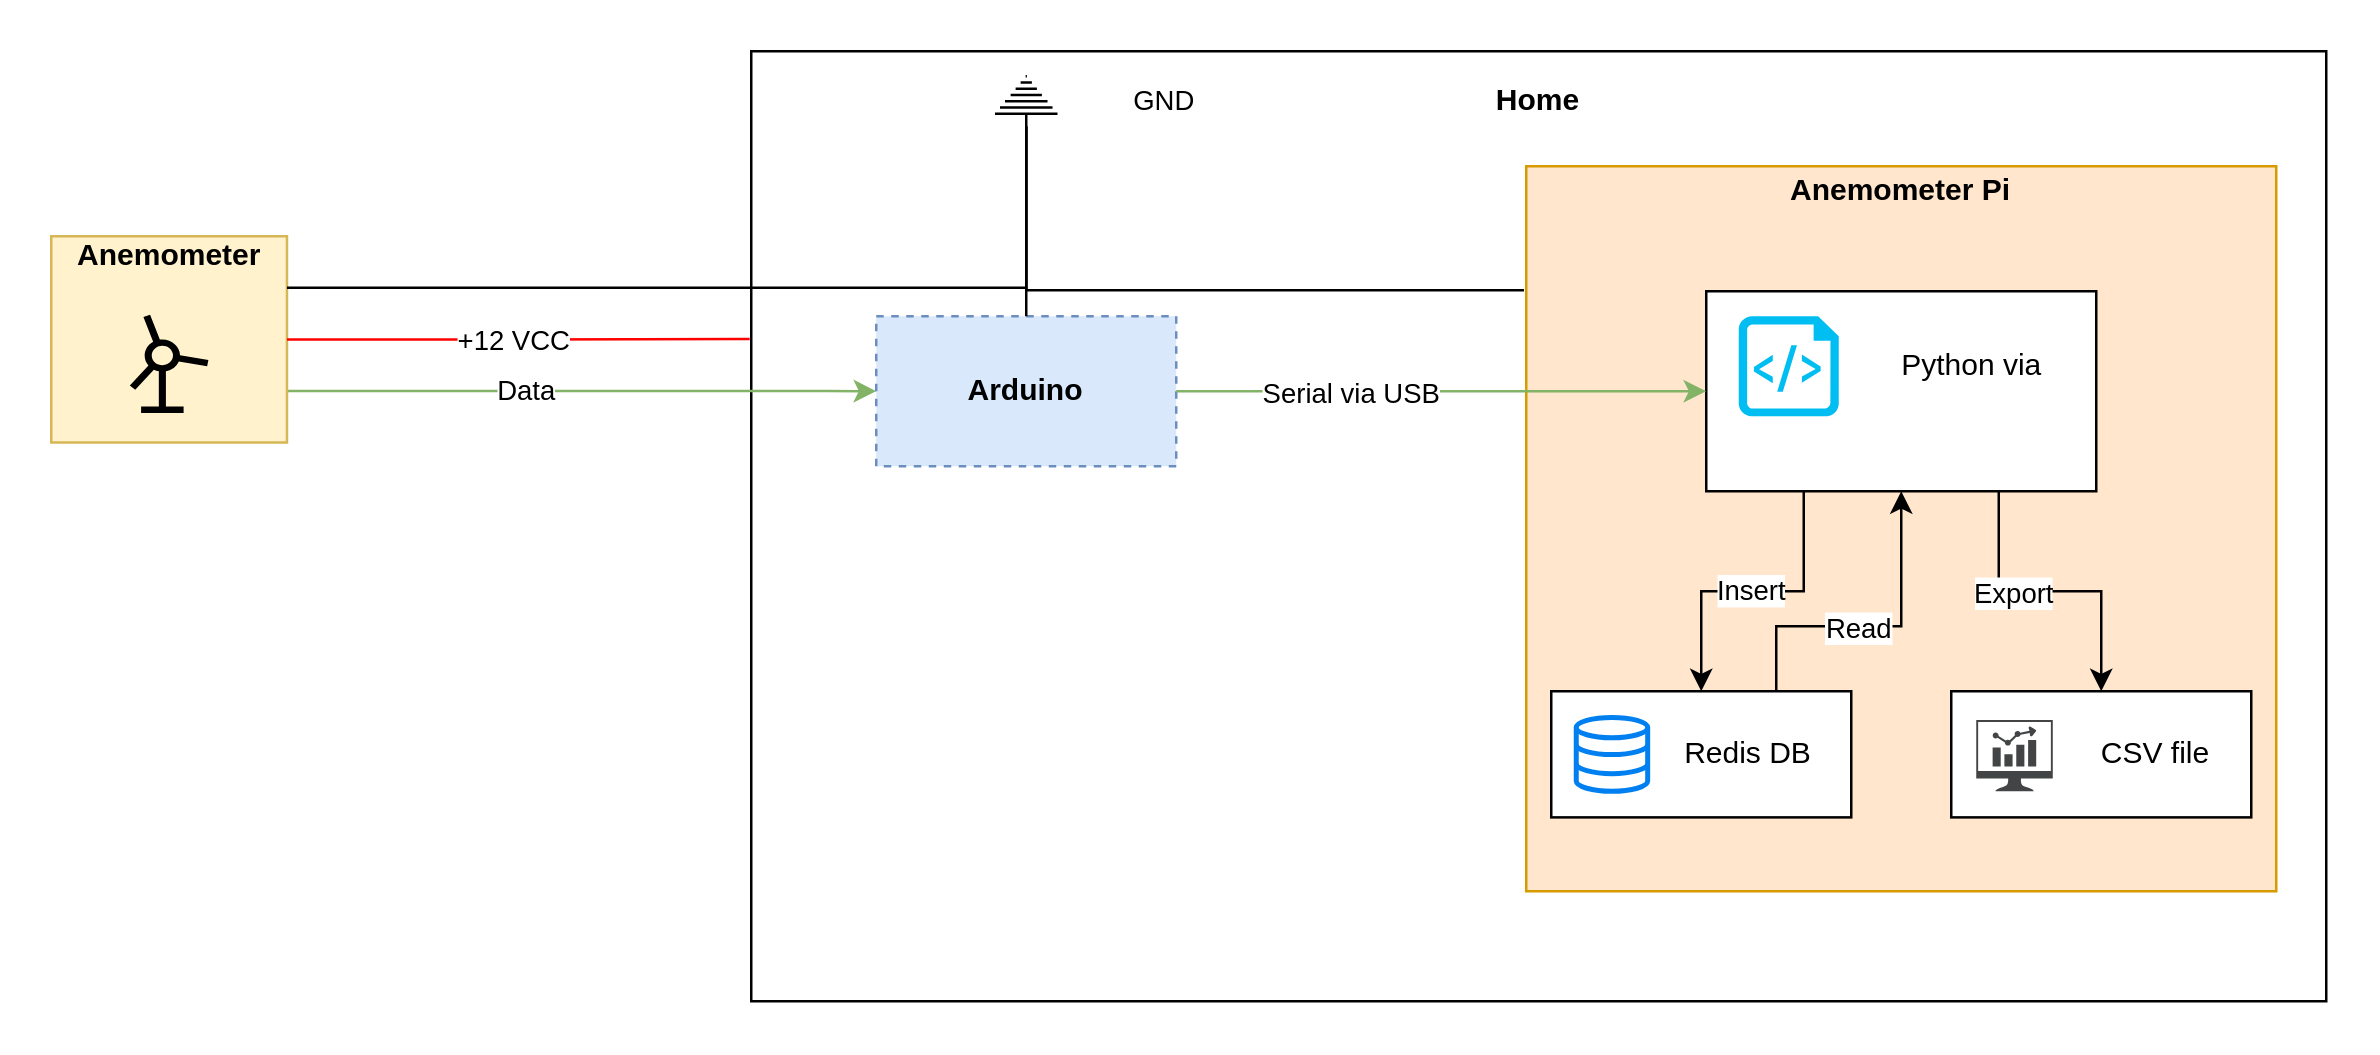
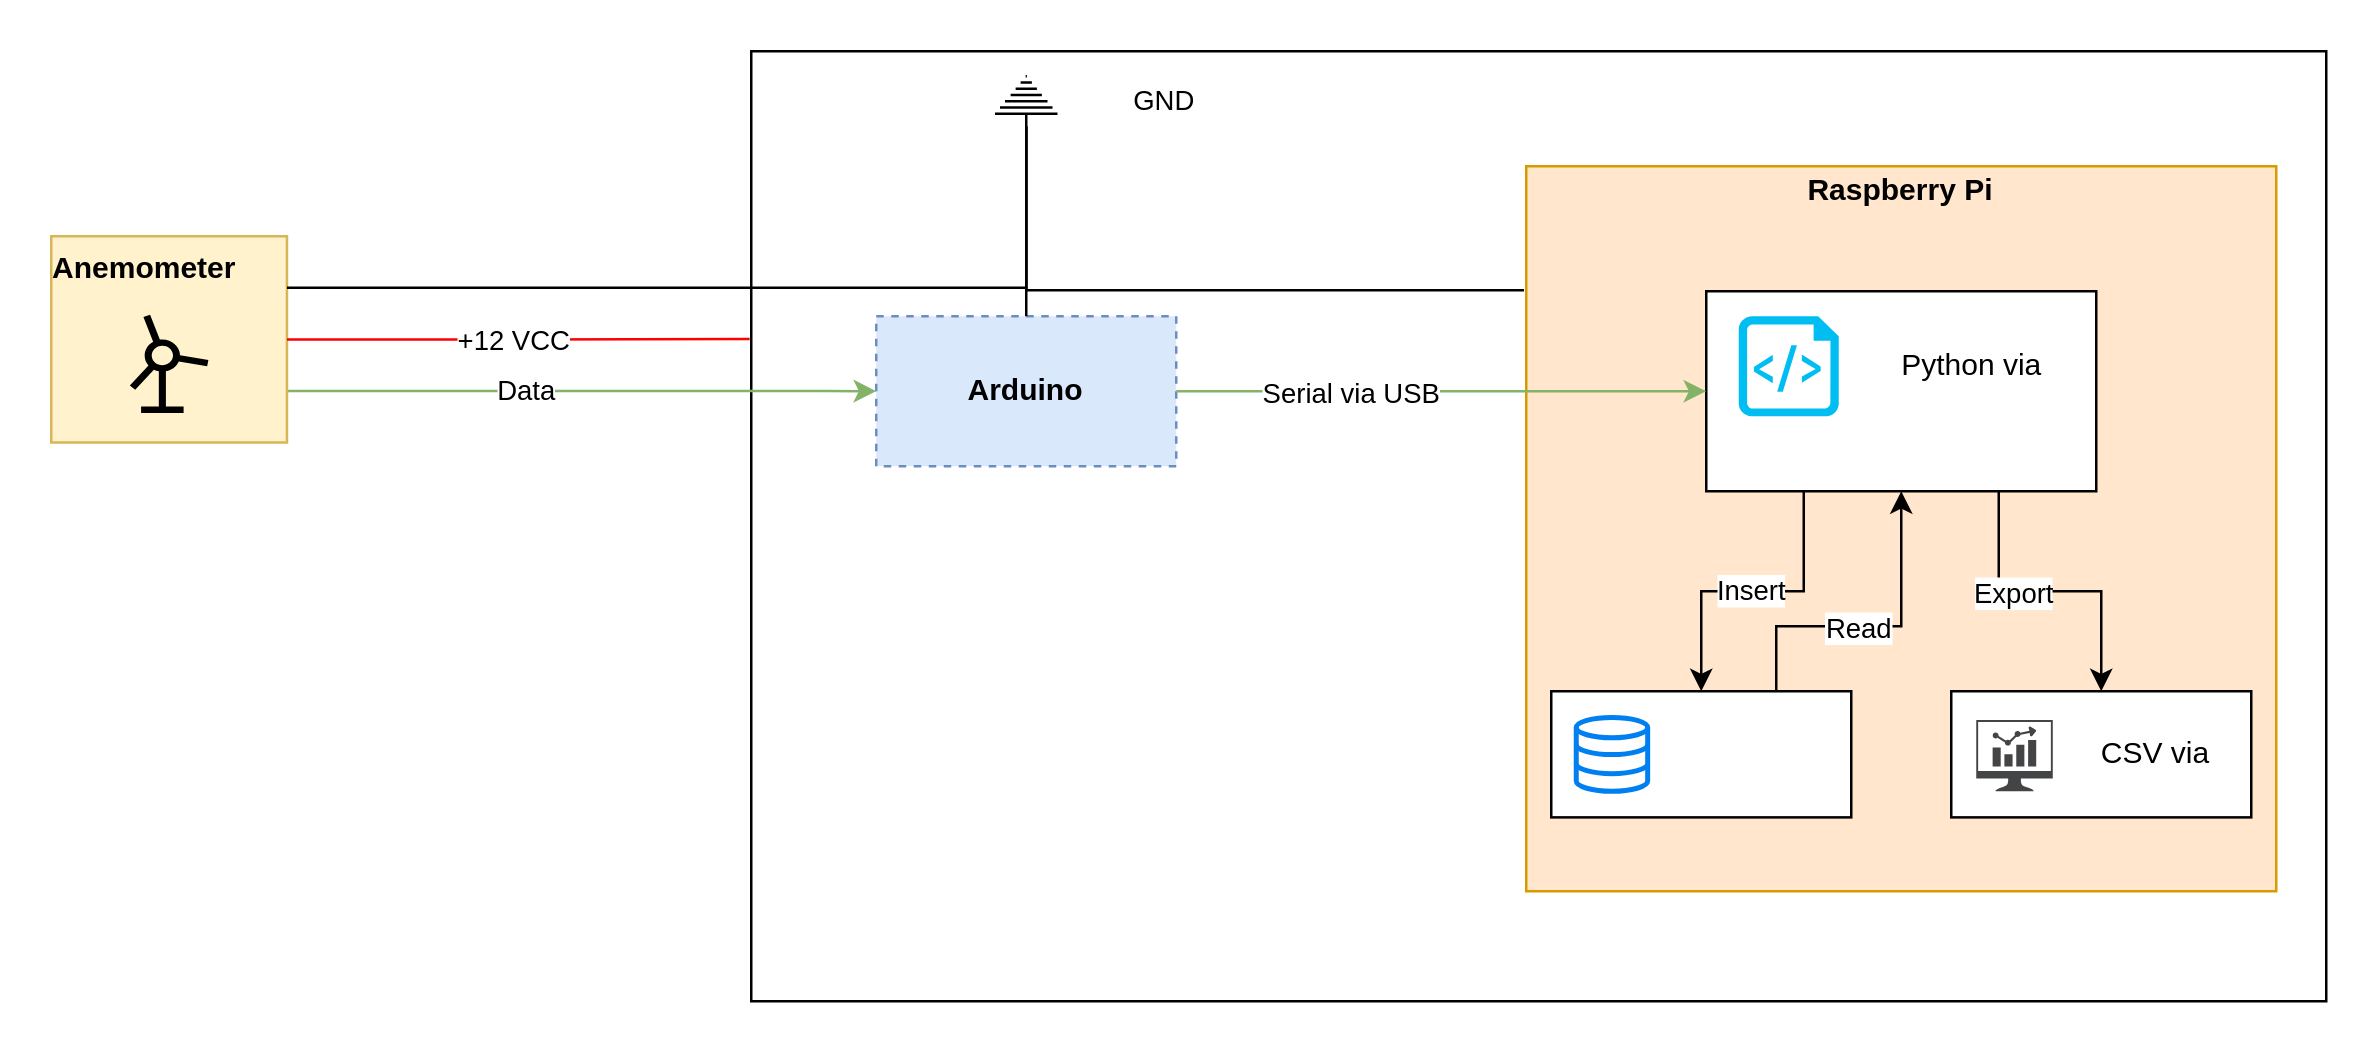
node "Home": removed
node "Anemometer Pi": label "Anemometer Pi" -> "Raspberry Pi"
node "Anemometer": moved (169, 256) -> (144, 268)
node "Redis DB": removed
node "CSV file": label "CSV file" -> "CSV via"
